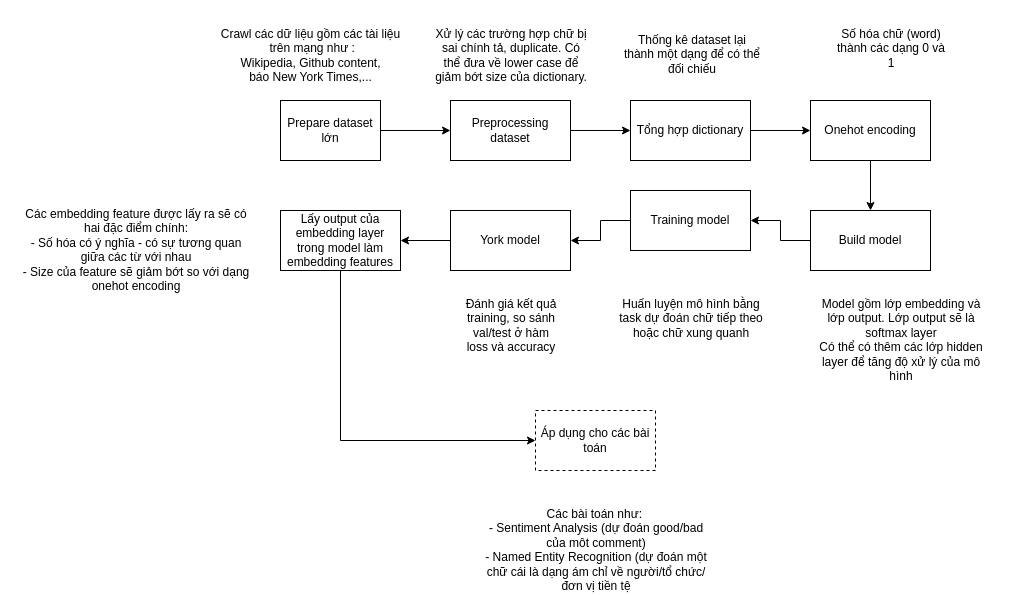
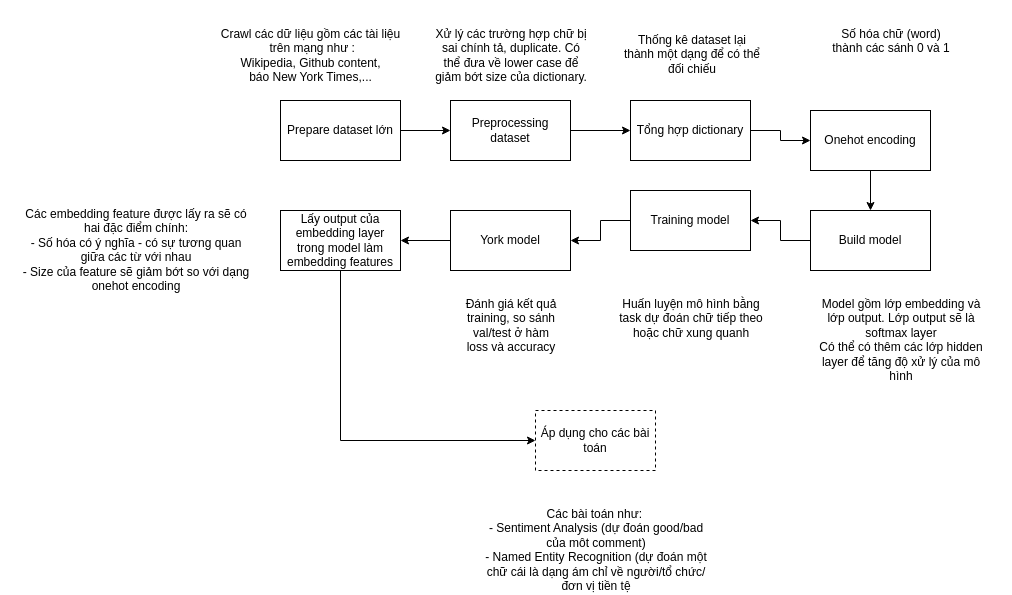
node "Số hóa chữ (word) thành các dạng 0 và 1": label "Số hóa chữ (word) thành các dạng 0 và 1" -> "Số hóa chữ (word) thành các sánh 0 và 1"
node "Prepare dataset lớn": size 100x60 -> 120x60
node "Onehot encoding": moved (871, 131) -> (871, 141)
